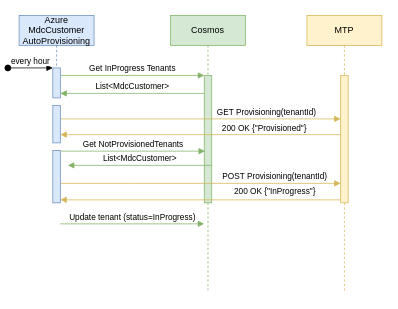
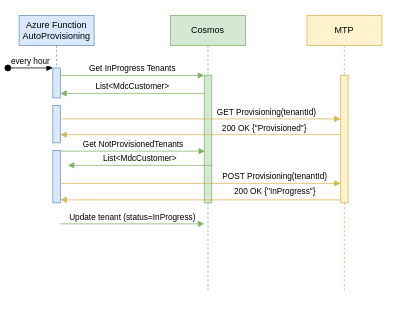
node "Azure MdcCustomer AutoProvisioning": label "Azure MdcCustomer AutoProvisioning" -> "Azure Function AutoProvisioning"
